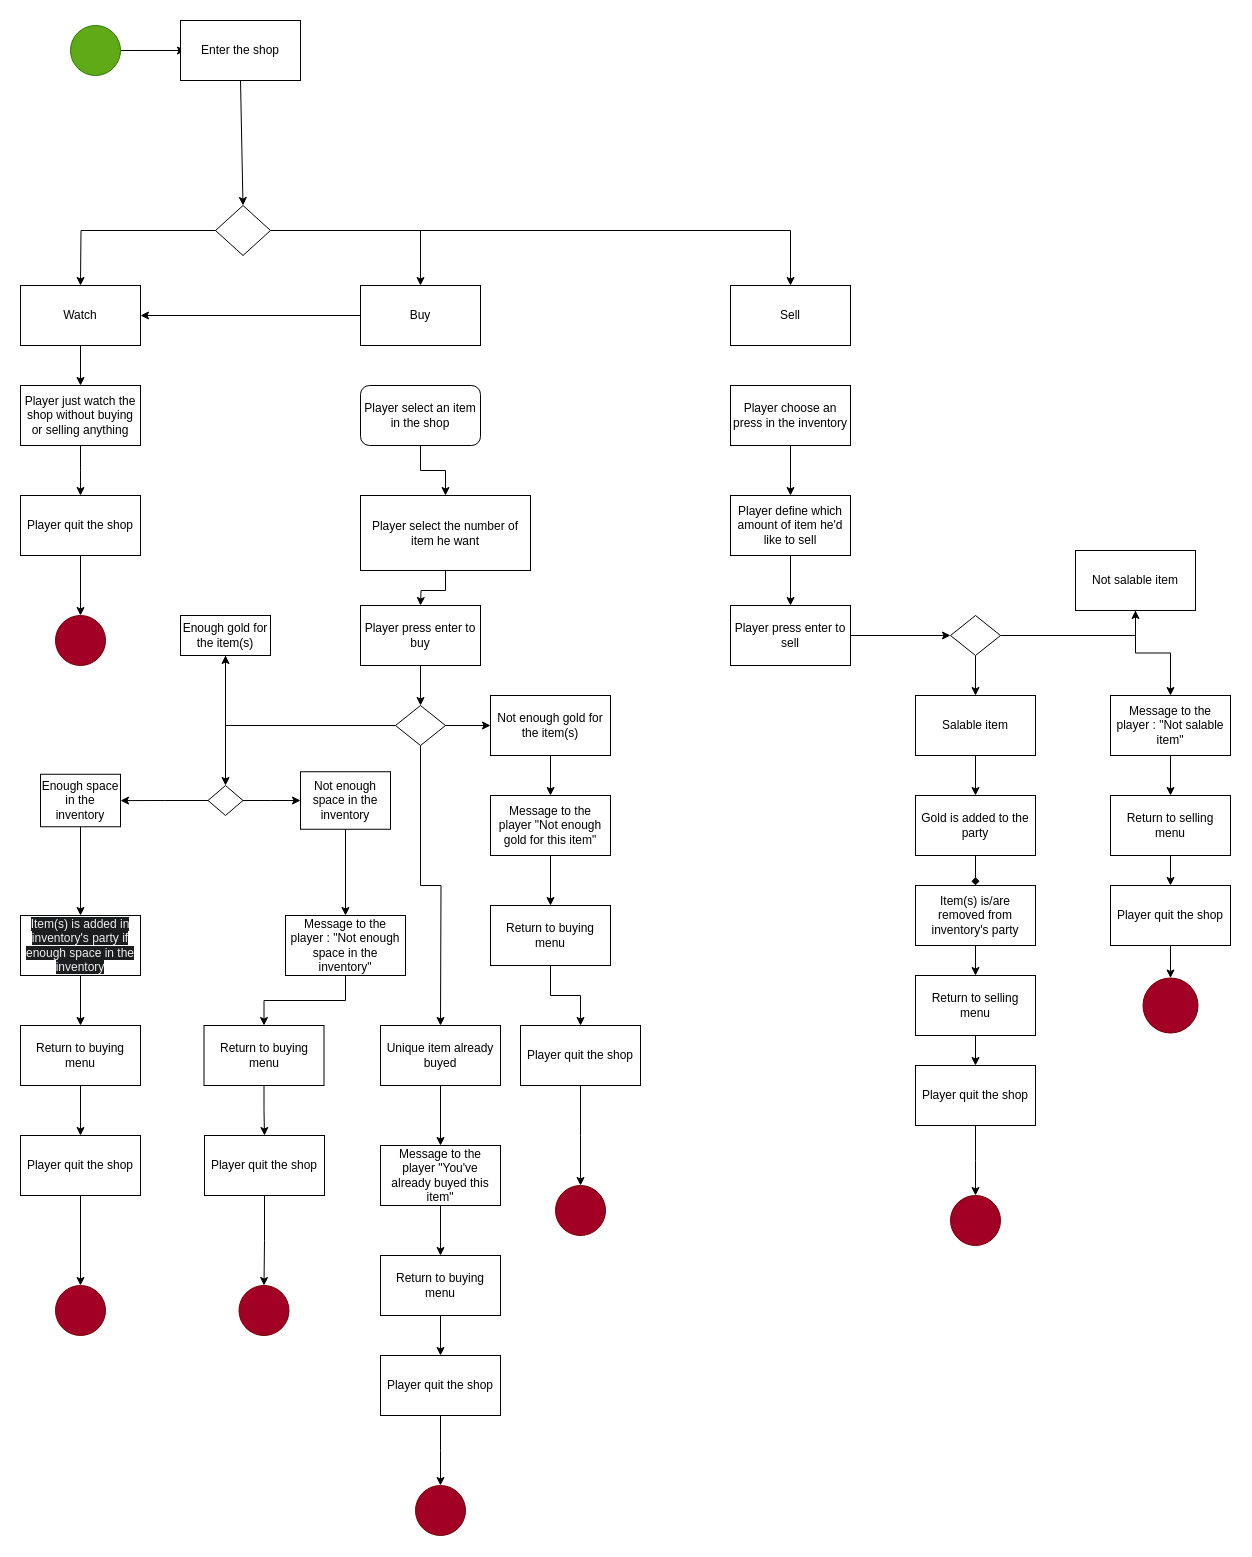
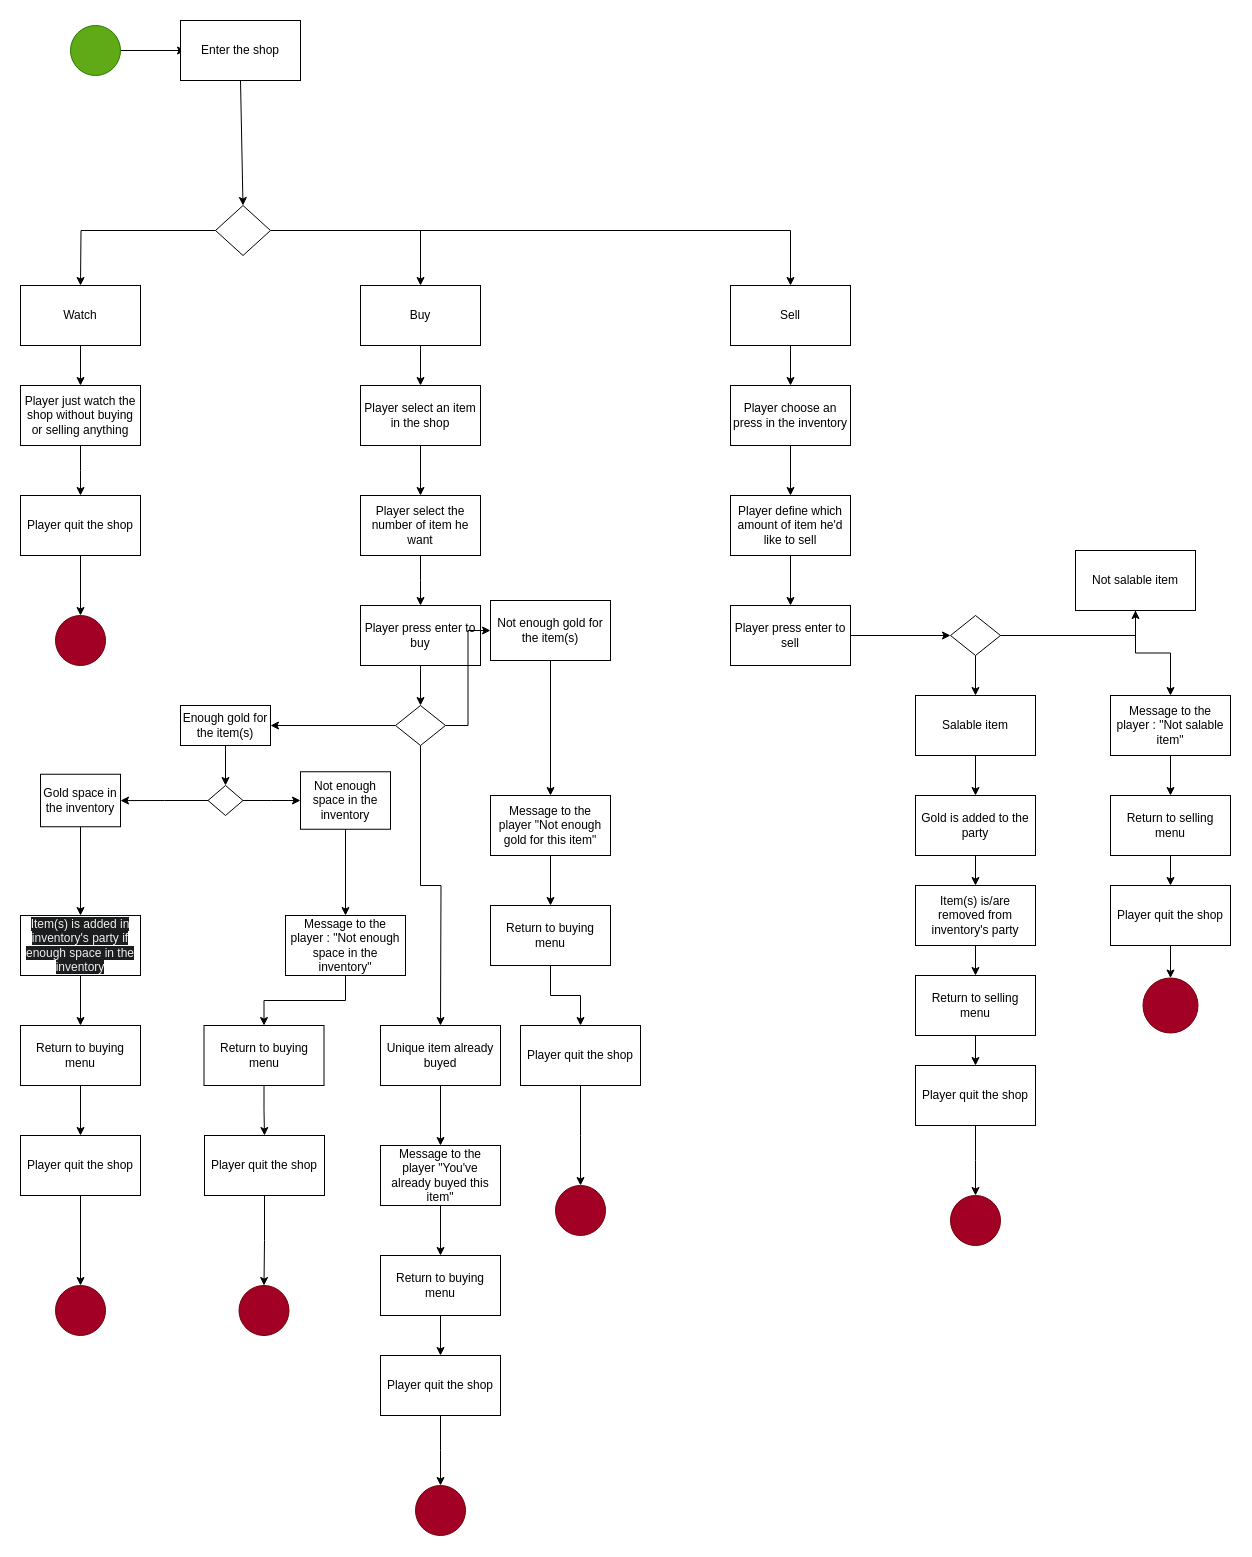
edge "Buy" -> "Watch": now "Buy" -> "Player select an item in the shop"
edge "Sell" -> "Player choose an press in the inventory": added
node "Player select an item in the shop": shape rounded rectangle -> rectangle
node "Player select the number of item he want": size 170x75 -> 120x60
node "Enough gold for the item(s)": moved (226, 636) -> (226, 726)
node "Not enough gold for the item(s)": moved (551, 726) -> (551, 631)
node "Enough space in the inventory": label "Enough space in the inventory" -> "Gold space in the inventory"
edge "Gold is added to the party" -> "Item(s) is/are removed from inventory's party": arrowhead diamond -> classic
